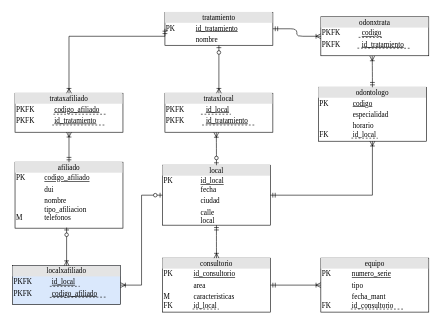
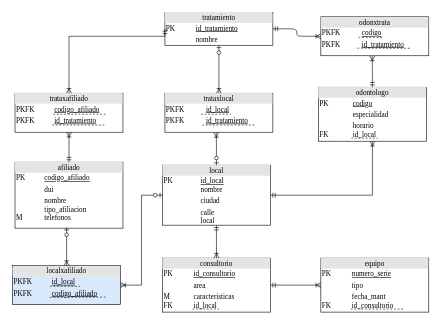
node "local PK id_local fecha ciudad calle local": label "local PK id_local fecha ciudad calle local" -> "local PK id_local nombre ciudad calle local"
